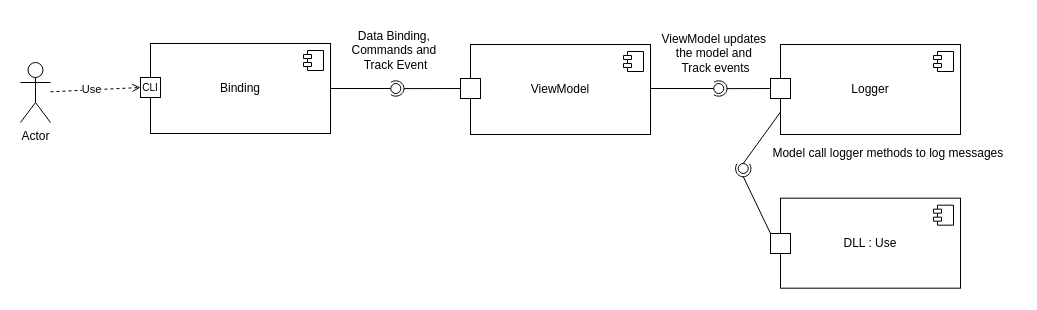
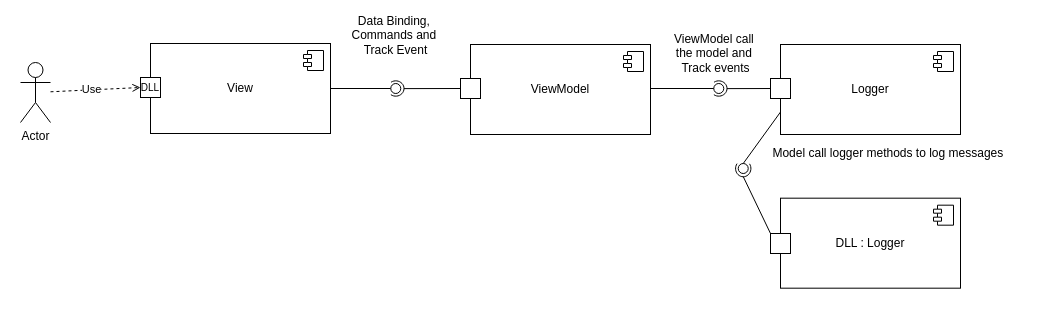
node "Data Binding, Commands and Track Event": moved (396, 51) -> (396, 36)
node "ViewModel updates the model and Track events": label "ViewModel updates the model and Track events" -> "ViewModel call the model and Track events"
node "CLI": label "CLI" -> "DLL"
node "Binding": label "Binding" -> "View"
node "DLL : Use": label "DLL : Use" -> "DLL : Logger"
